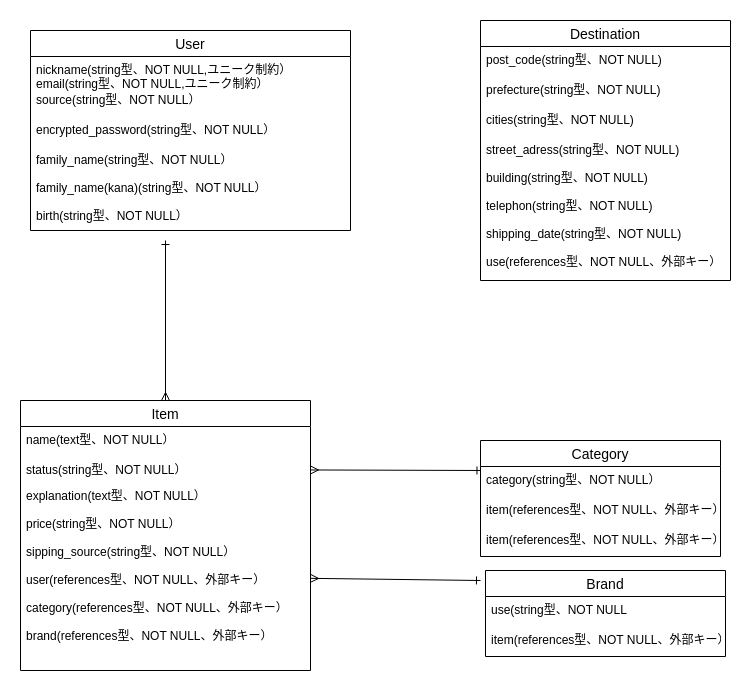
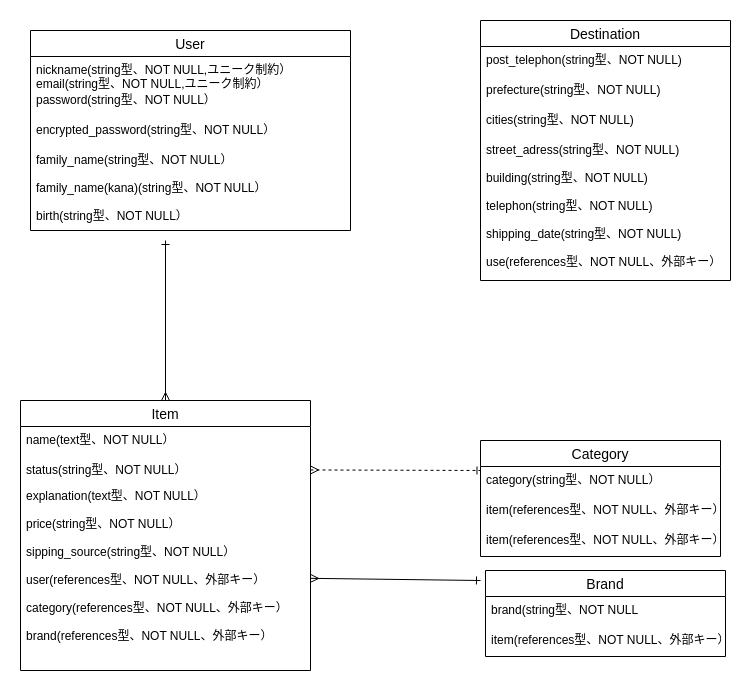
node "post_code(string型、NOT NULL)": label "post_code(string型、NOT NULL)" -> "post_telephon(string型、NOT NULL)"
node "source(string型、NOT NULL）": label "source(string型、NOT NULL）" -> "password(string型、NOT NULL）"
edge "status(string型、NOT NULL）" -- "category(string型、NOT NULL）": style solid -> dashed
node "use(string型、NOT NULL": label "use(string型、NOT NULL" -> "brand(string型、NOT NULL"
